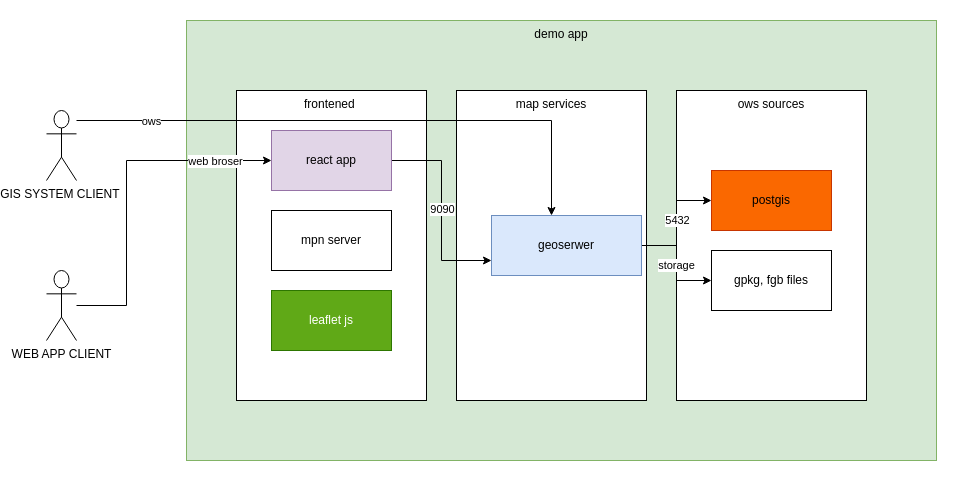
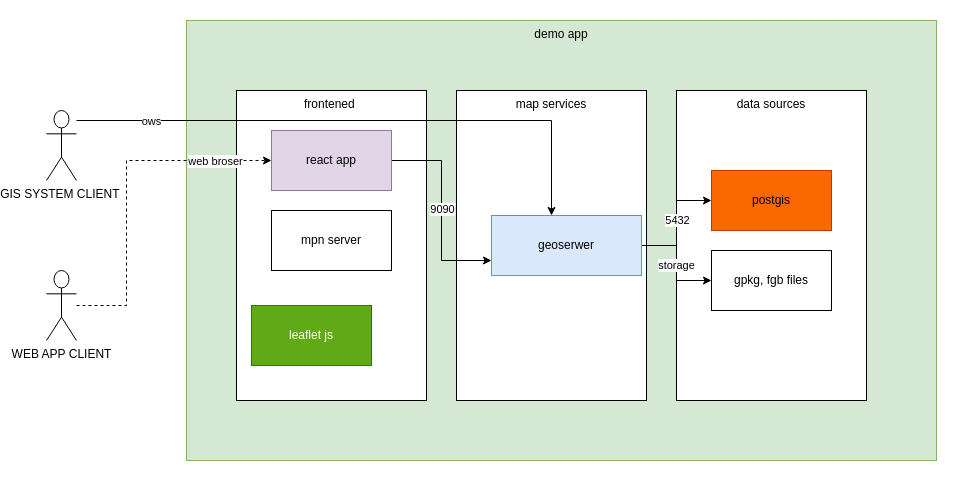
node "ows sources": label "ows sources" -> "data sources"
edge "WEB APP CLIENT" -> "react app": style solid -> dashed
node "leaflet js": moved (332, 321) -> (312, 336)
